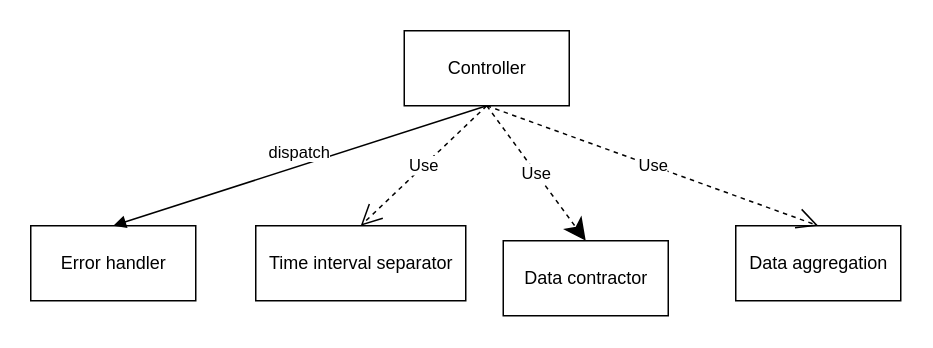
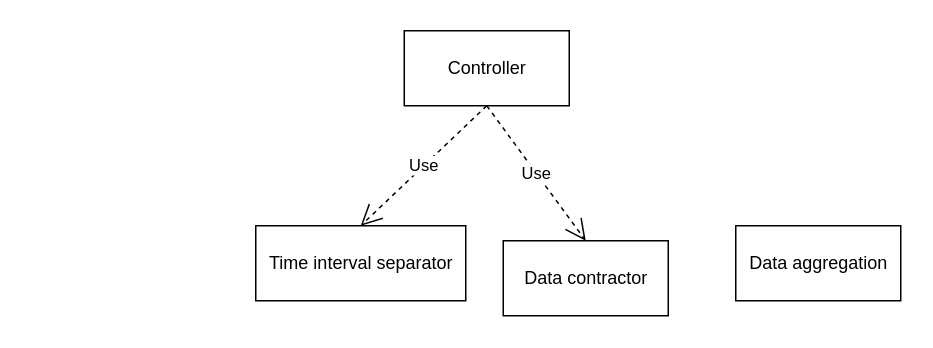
edge "Controller" -> "Error handler": removed, label "dispatch"
edge "Controller" -> "Data aggregation": removed, label "Use"
edge "Controller" -> "Data contractor": arrowhead classic -> open
node "Error handler": removed
